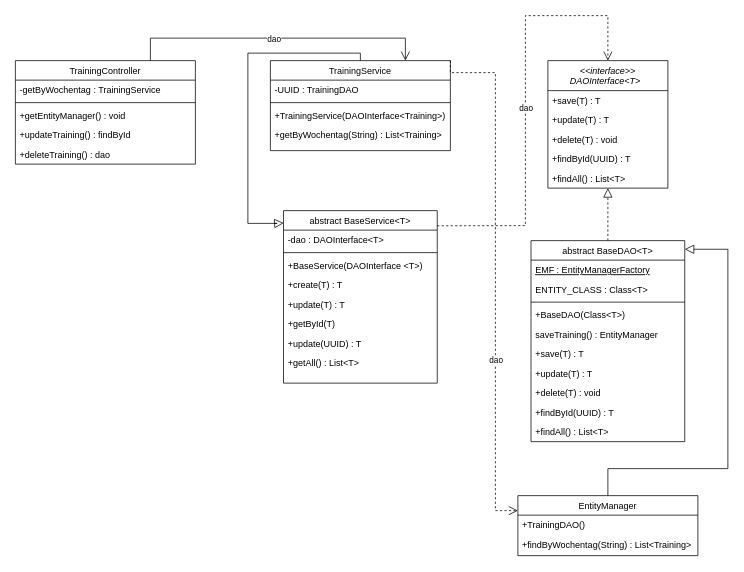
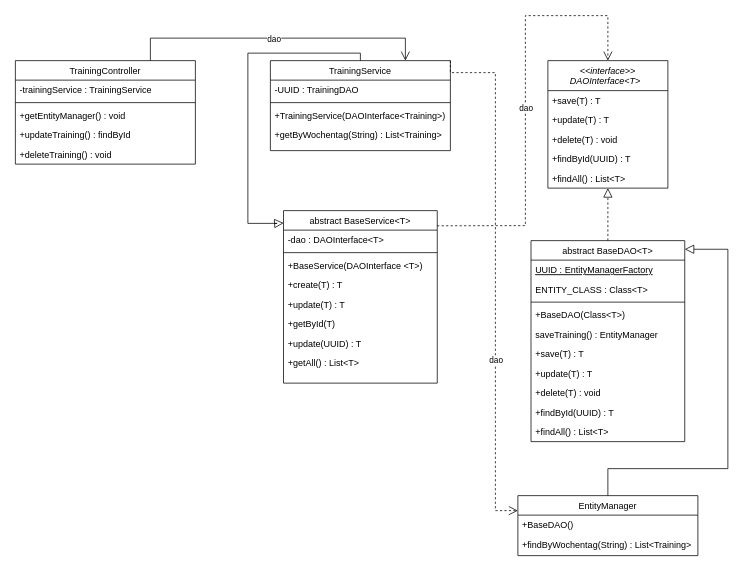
node "-getByWochentag : TrainingService": label "-getByWochentag : TrainingService" -> "-trainingService : TrainingService"
node "+deleteTraining() : dao": label "+deleteTraining() : dao" -> "+deleteTraining() : void"
node "EMF : EntityManagerFactory": label "EMF : EntityManagerFactory" -> "UUID : EntityManagerFactory"
node "+TrainingDAO()": label "+TrainingDAO()" -> "+BaseDAO()"
